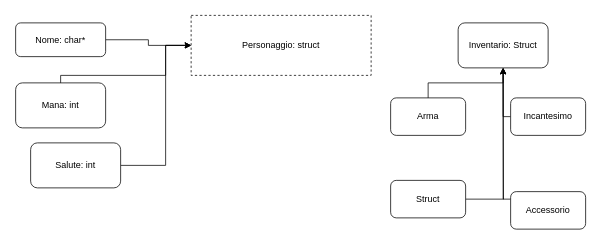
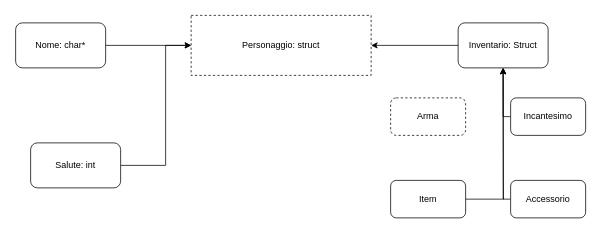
node "Nome: char*": size 90x34 -> 90x45
edge "Inventario: Struct" -> "Personaggio: struct": added
edge "Mana: int" -> "Personaggio: struct": removed
edge "Arma" -> "Inventario: Struct": removed
node "Mana: int": removed
node "Arma": style solid -> dashed
node "Struct": label "Struct" -> "Item"
node "Accessorio": moved (548, 210) -> (548, 199)
